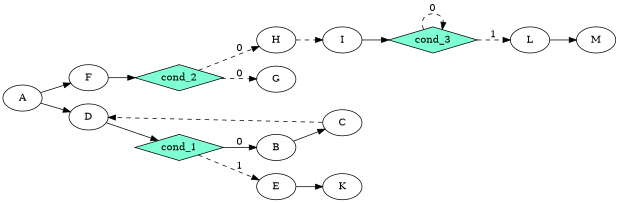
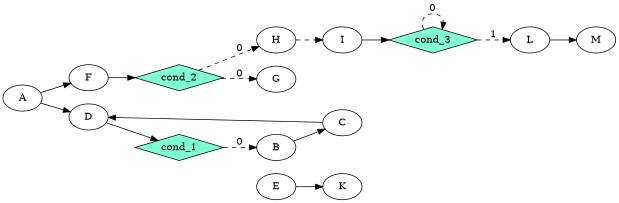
edge "C" -> "D": style dashed -> solid
edge "cond_1" -> "B": style solid -> dashed
edge "cond_1" -> "E": removed, label "1"
